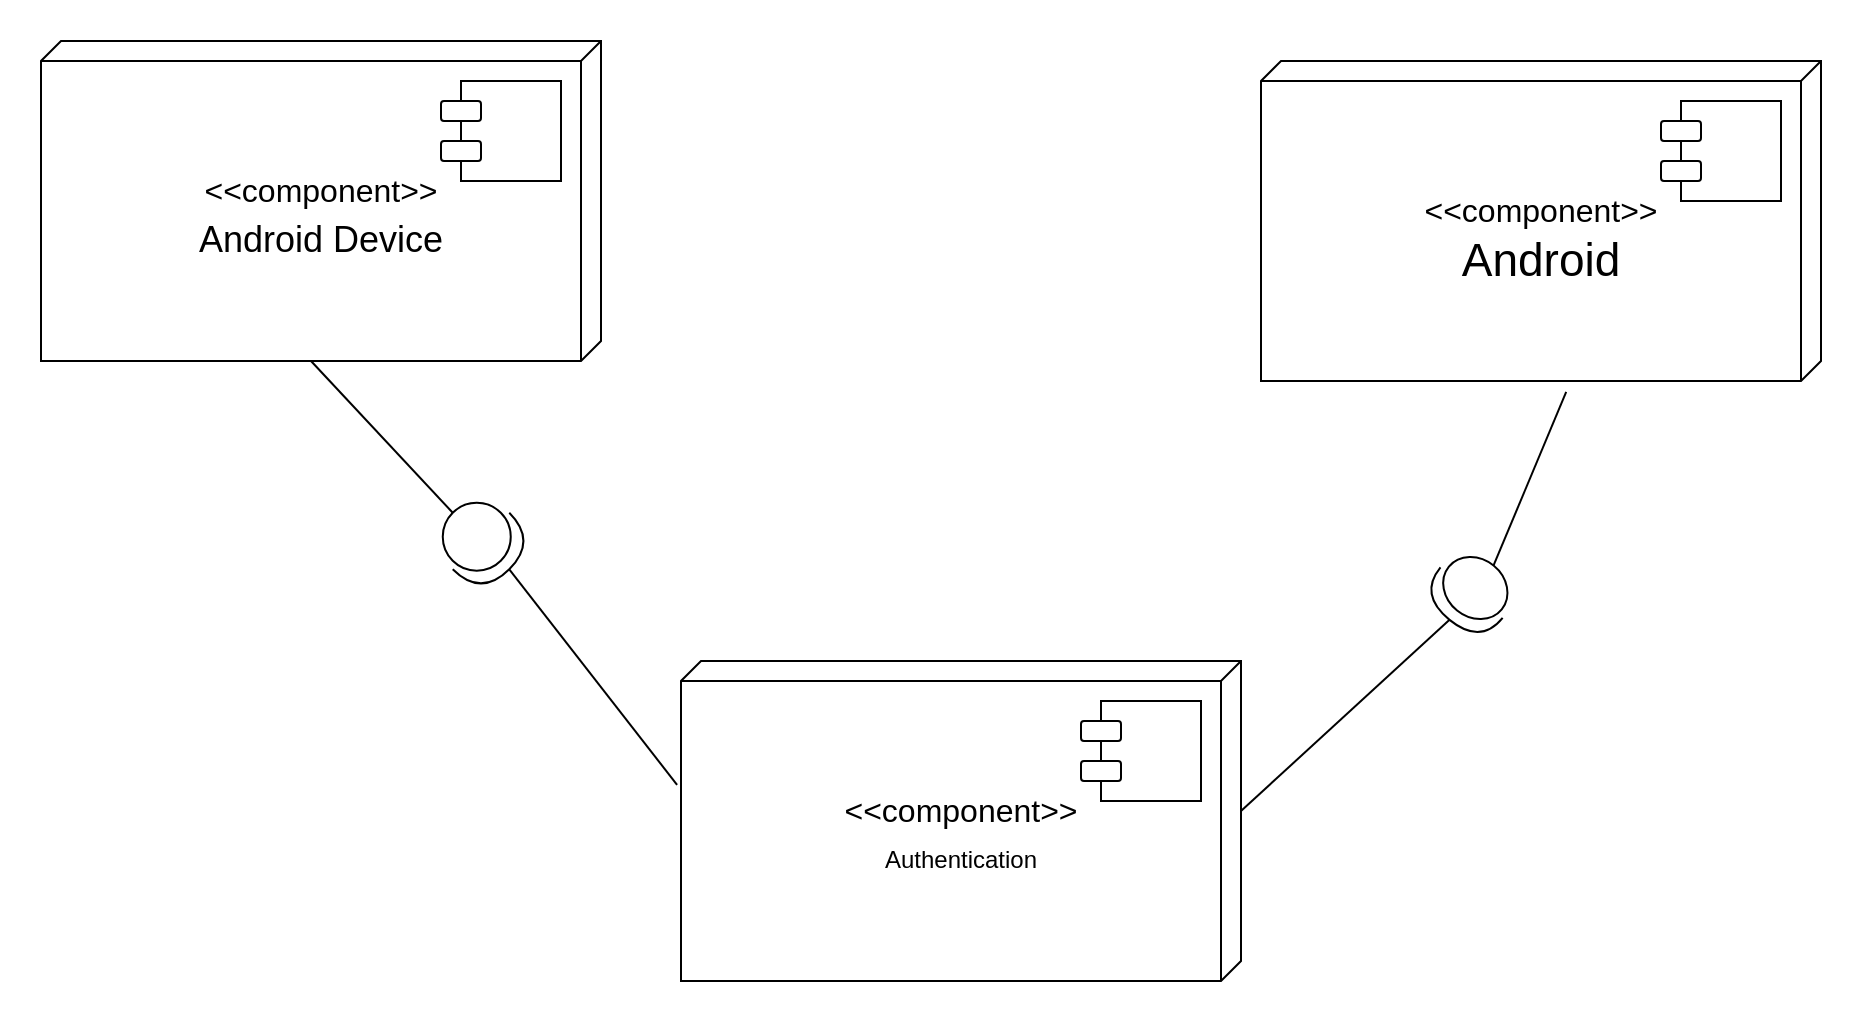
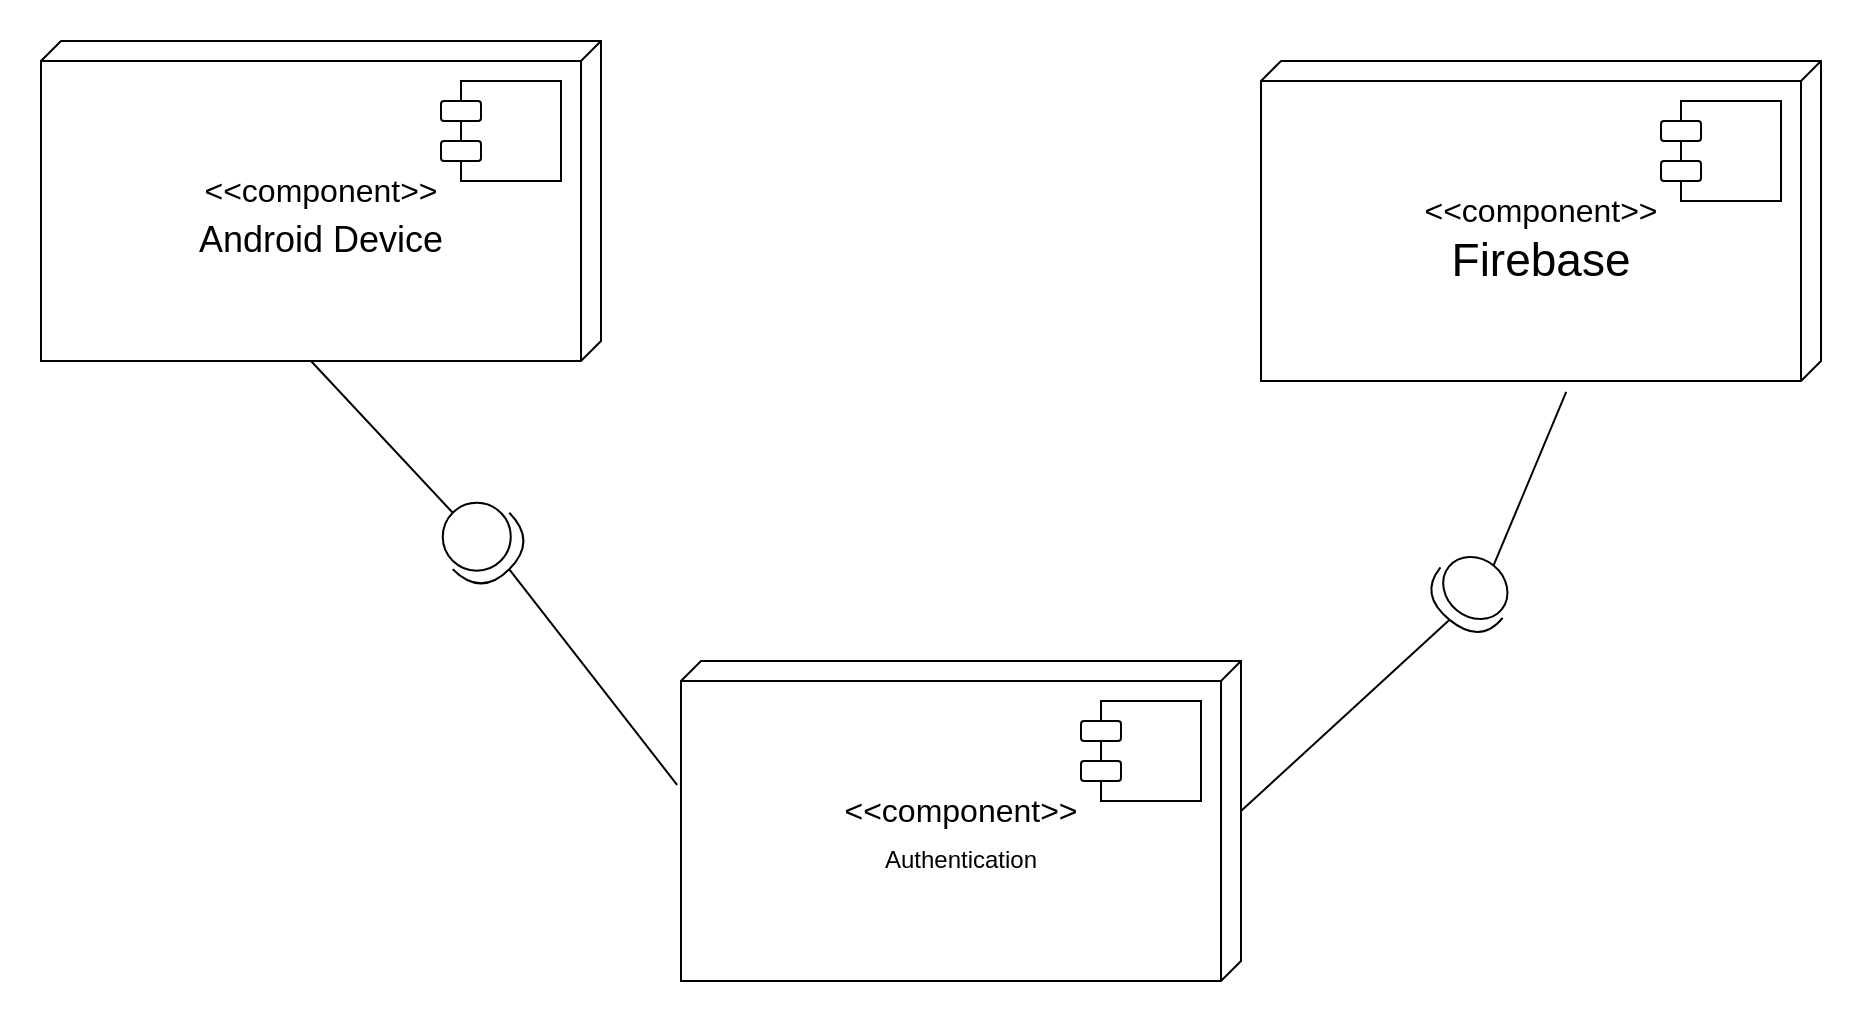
node "Android": label "Android" -> "Firebase"
